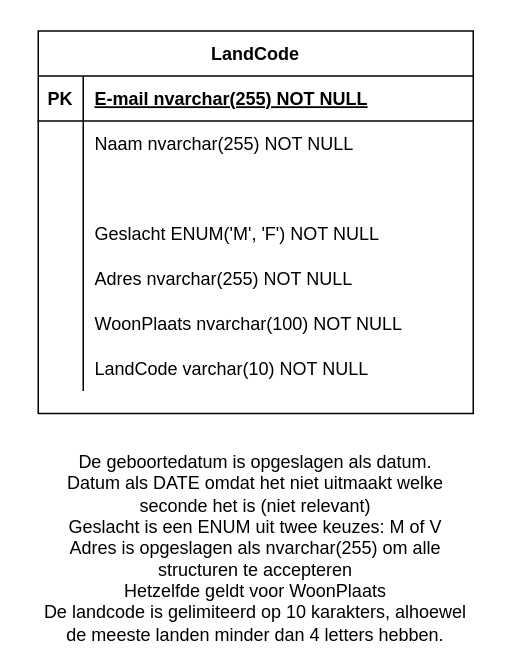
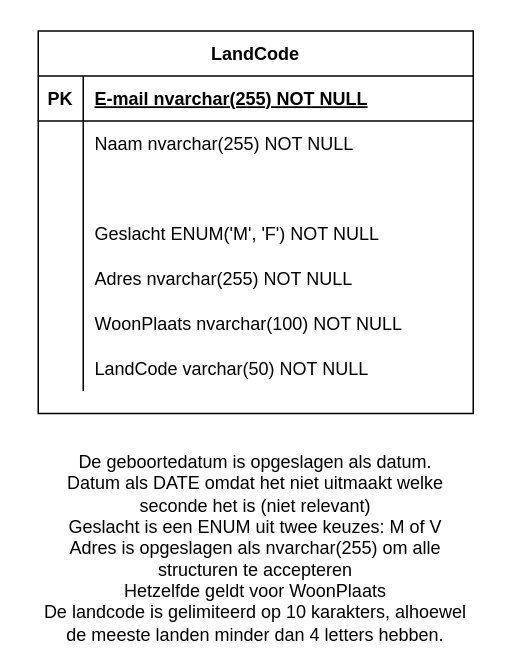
node "LandCode varchar(10) NOT NULL": label "LandCode varchar(10) NOT NULL" -> "LandCode varchar(50) NOT NULL"
